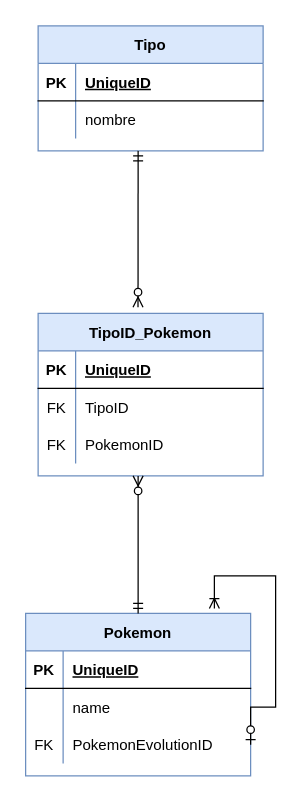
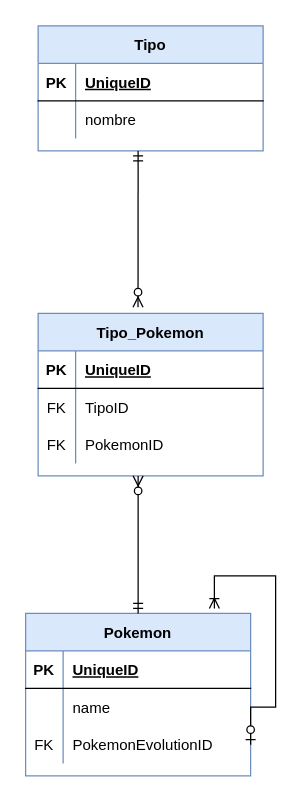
node "TipoID_Pokemon": label "TipoID_Pokemon" -> "Tipo_Pokemon"
